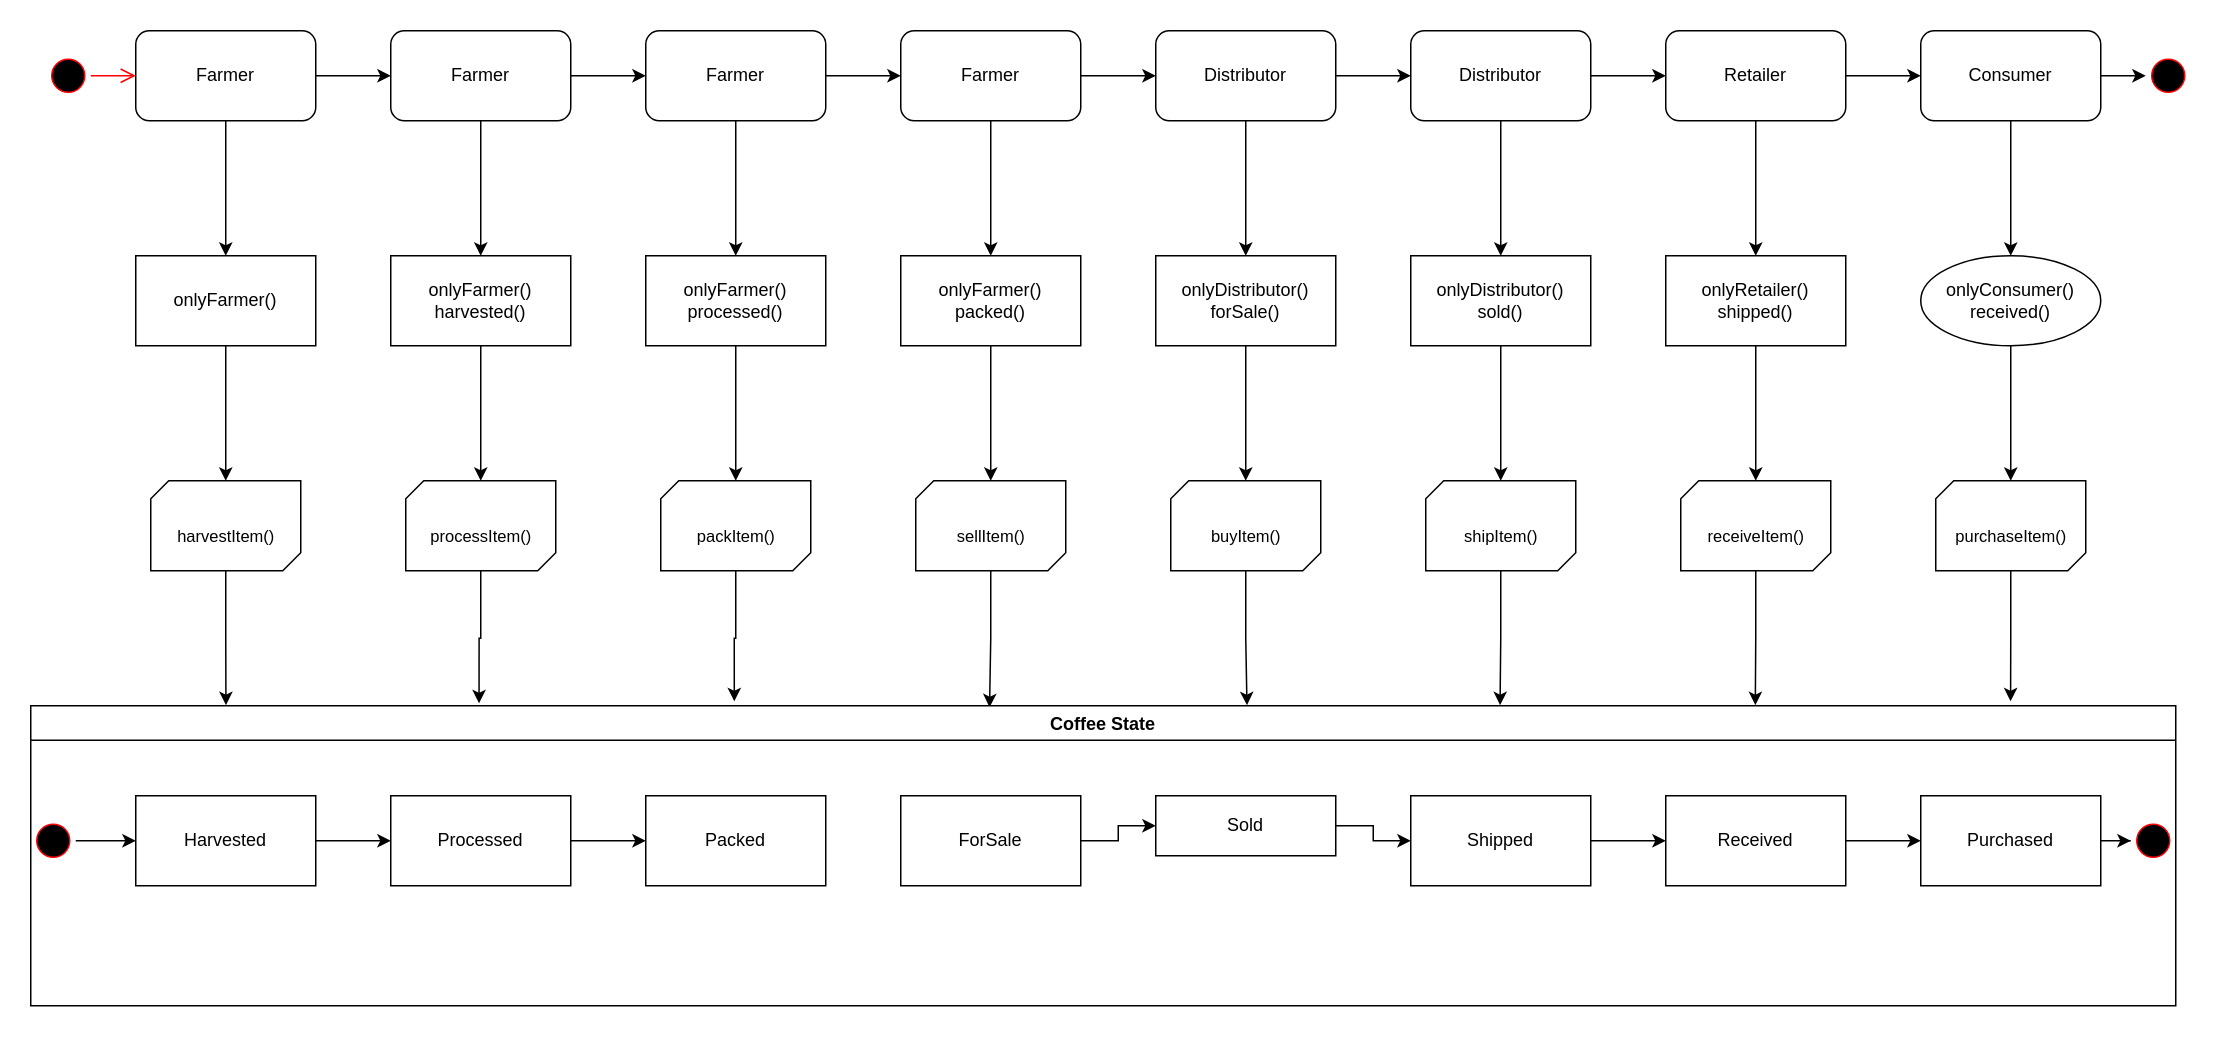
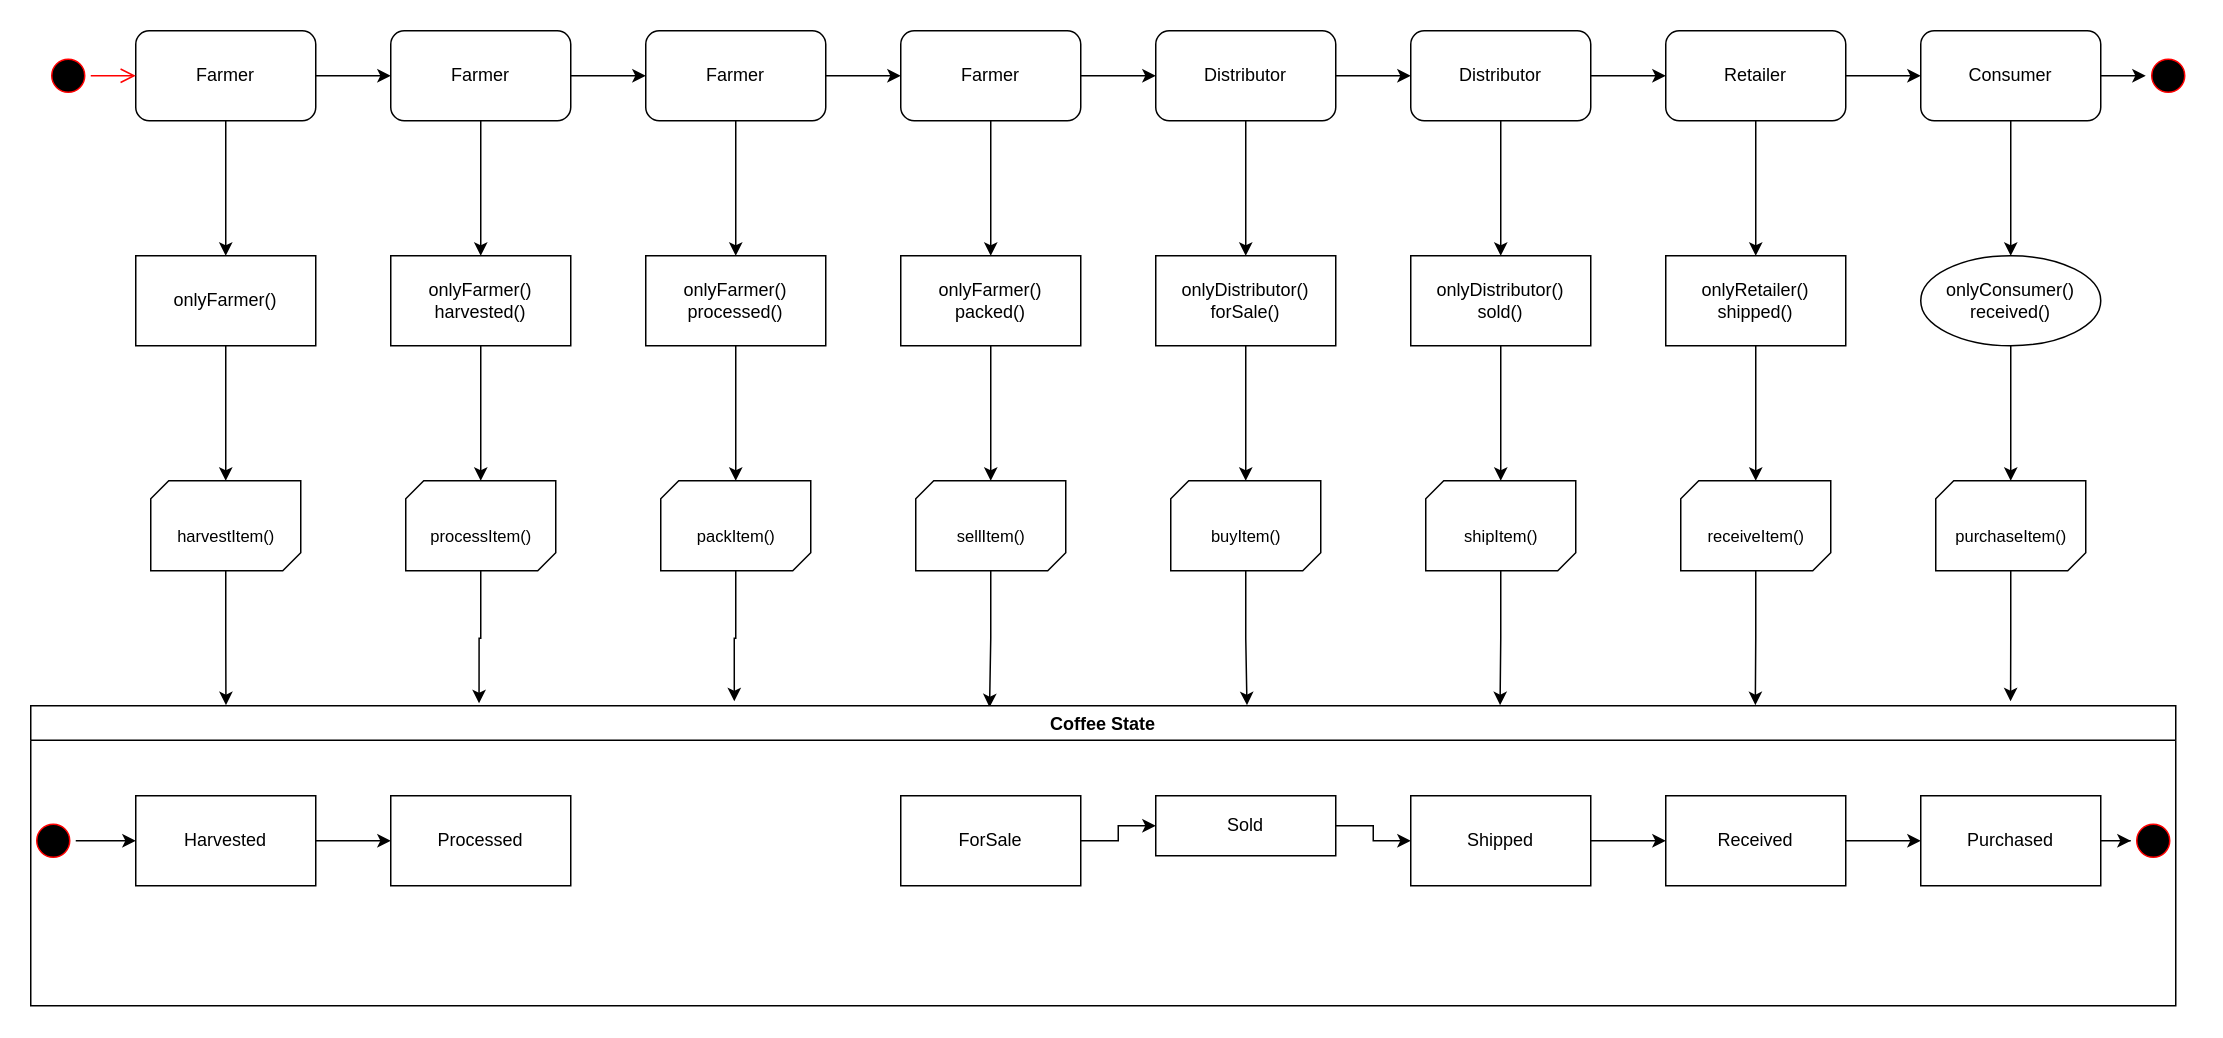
edge "Processed" -> "Packed": removed
node "Packed": removed
